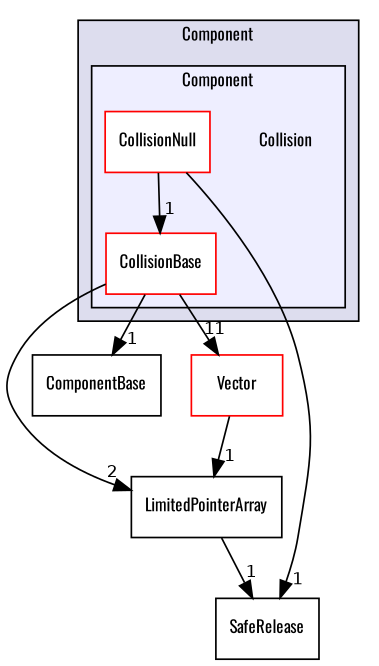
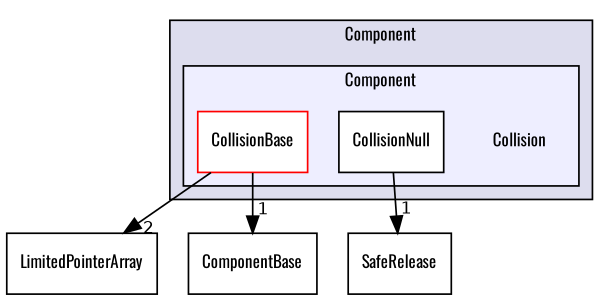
node "CollisionNull": color red -> black
edge "CollisionNull" -> "CollisionBase": removed
node "Vector": removed
edge "LimitedPointerArray" -> "SafeRelease": removed
